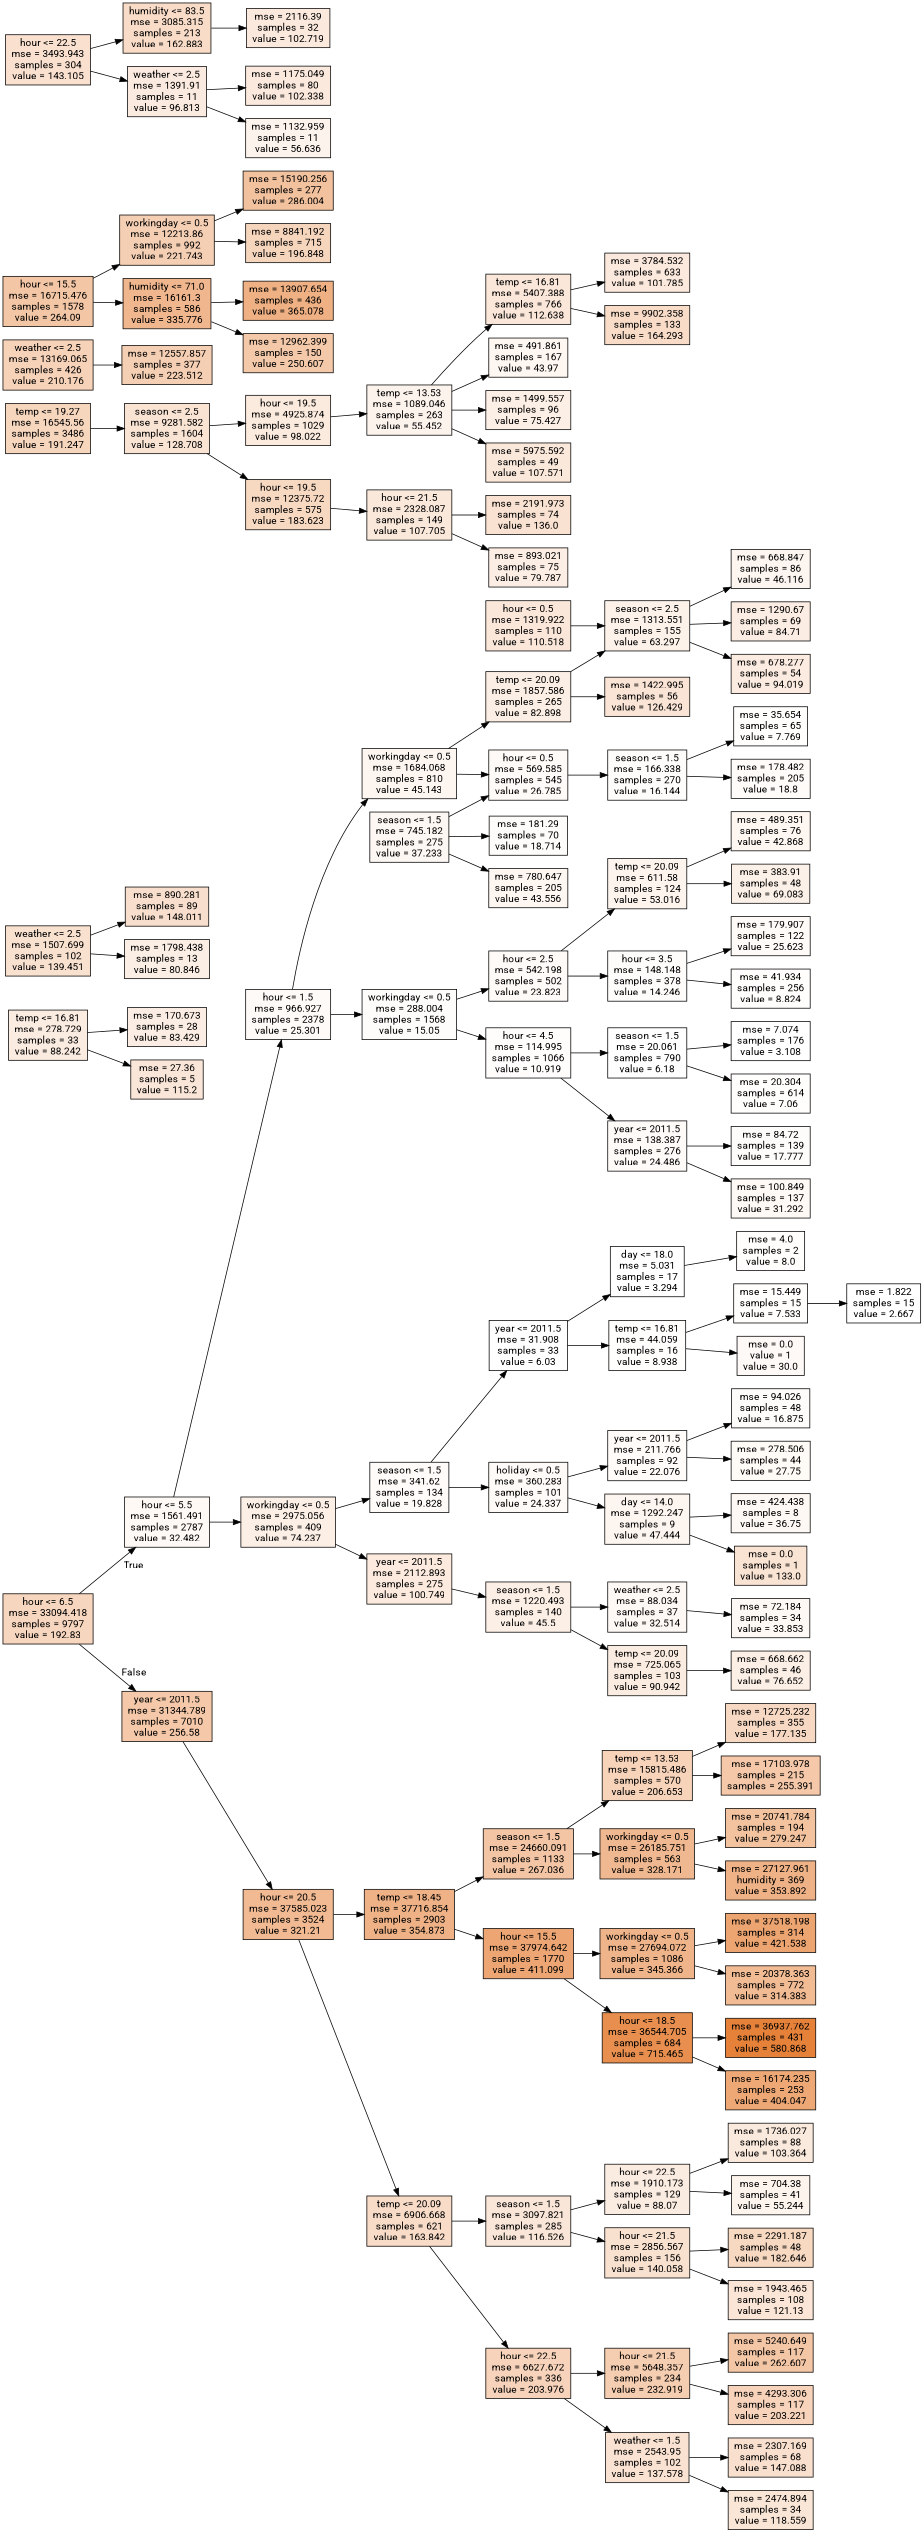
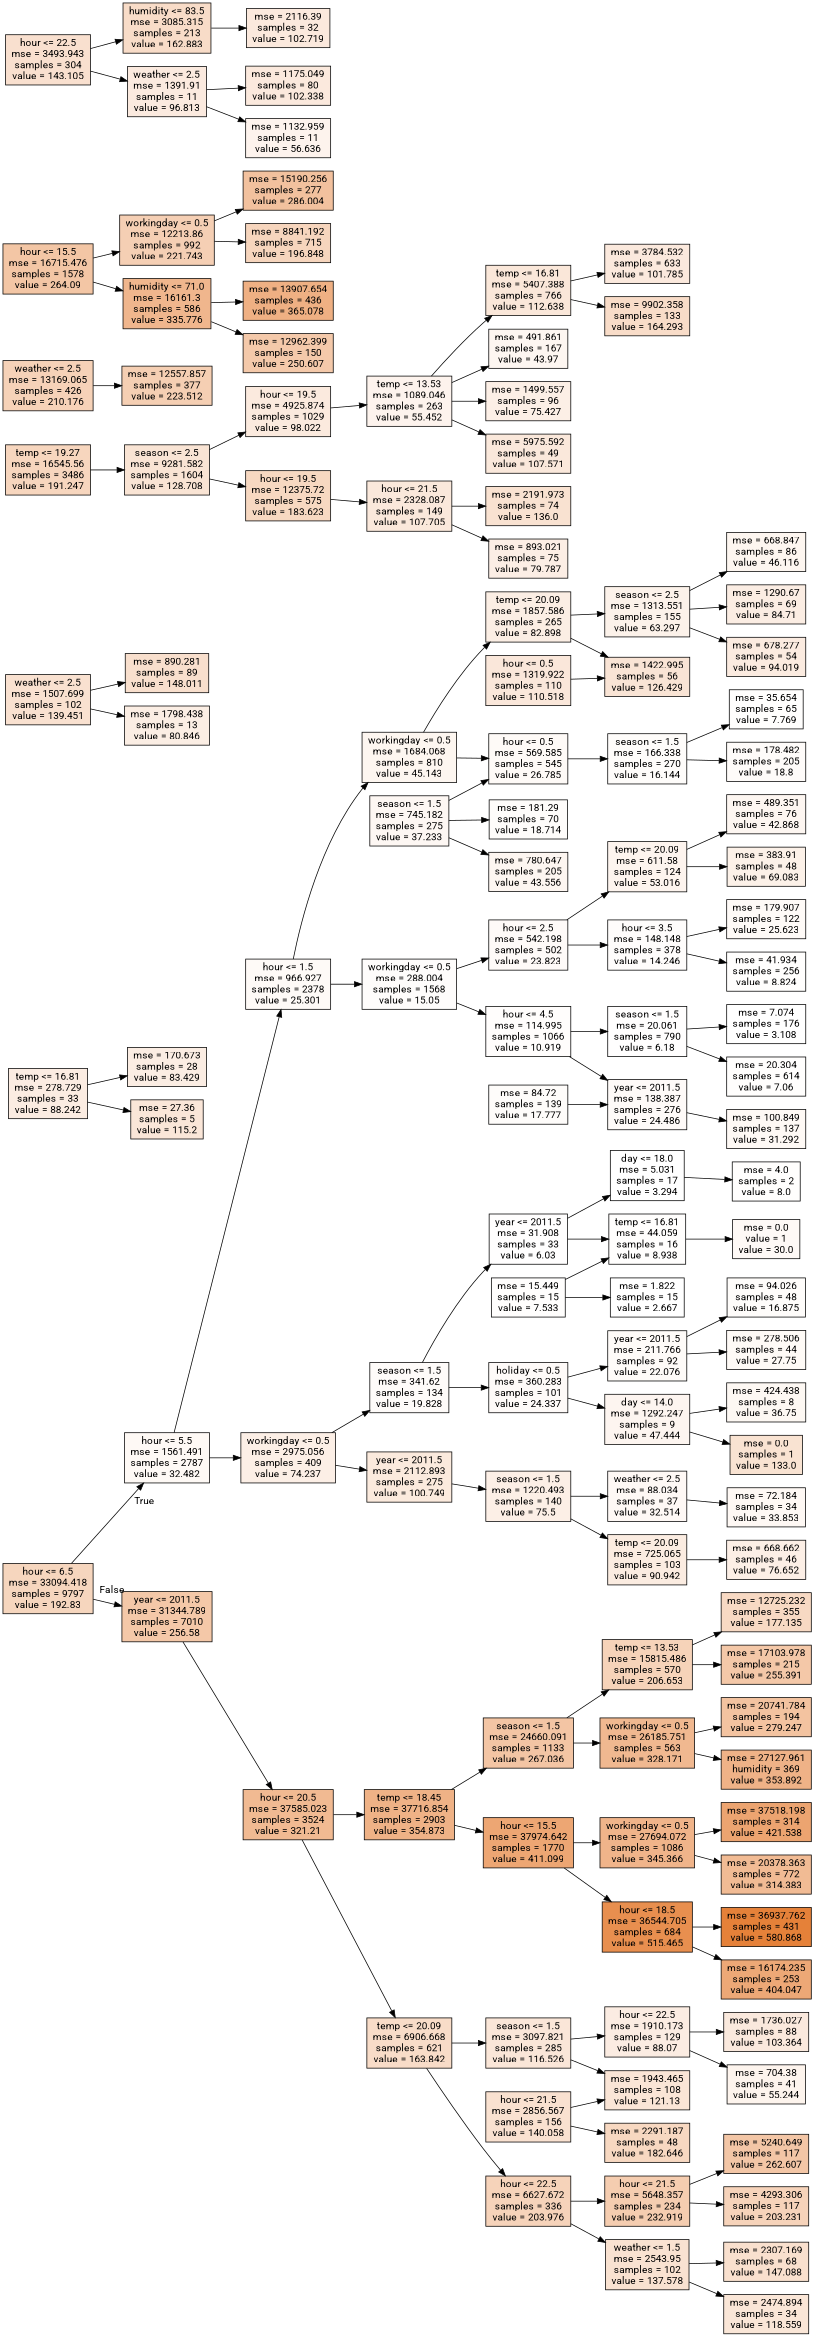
edge "hour <= 0.5 mse = 1319.922 samples = 110 value = 110.518" -> "season <= 2.5 mse = 1313.551 samples = 155 value = 63.297": now "hour <= 0.5 mse = 1319.922 samples = 110 value = 110.518" -> "mse = 1422.995 samples = 56 value = 126.429"
edge "year <= 2011.5 mse = 138.387 samples = 276 value = 24.486" -> "mse = 84.72 samples = 139 value = 17.777": reversed
edge "temp <= 16.81 mse = 44.059 samples = 16 value = 8.938" -> "mse = 15.449 samples = 15 value = 7.533": reversed
node "season <= 1.5 mse = 1220.493 samples = 140 value = 45.5": label "season <= 1.5 mse = 1220.493 samples = 140 value = 45.5" -> "season <= 1.5 mse = 1220.493 samples = 140 value = 75.5"
node "mse = 17103.978 samples = 215 samples = 255.391": label "mse = 17103.978 samples = 215 samples = 255.391" -> "mse = 17103.978 samples = 215 value = 255.391"
node "hour <= 18.5 mse = 36544.705 samples = 684 value = 715.465": label "hour <= 18.5 mse = 36544.705 samples = 684 value = 715.465" -> "hour <= 18.5 mse = 36544.705 samples = 684 value = 515.465"
edge "season <= 1.5 mse = 3097.821 samples = 285 value = 116.526" -> "hour <= 21.5 mse = 2856.567 samples = 156 value = 140.058": now "season <= 1.5 mse = 3097.821 samples = 285 value = 116.526" -> "mse = 1943.465 samples = 108 value = 121.13"
node "mse = 4293.306 samples = 117 value = 203.221": label "mse = 4293.306 samples = 117 value = 203.221" -> "mse = 4293.306 samples = 117 value = 203.231"
